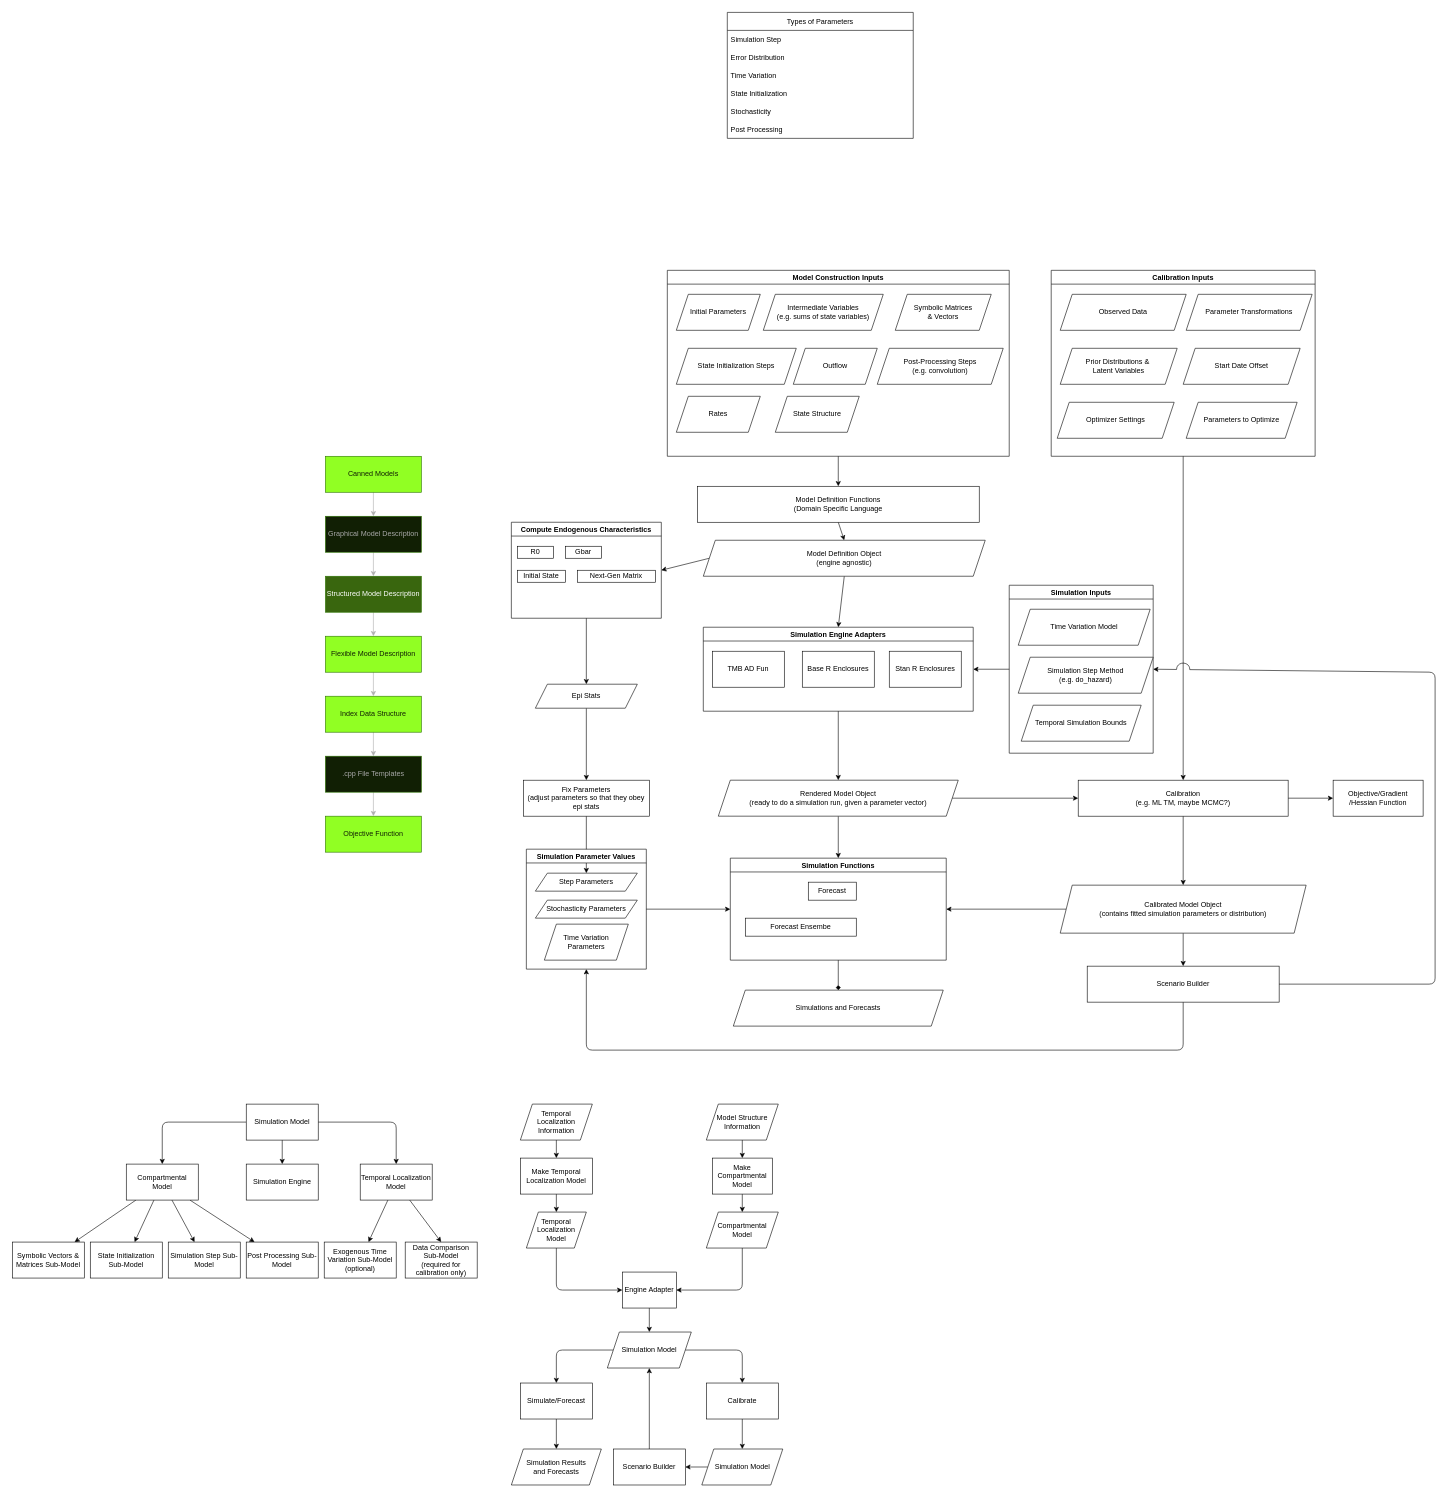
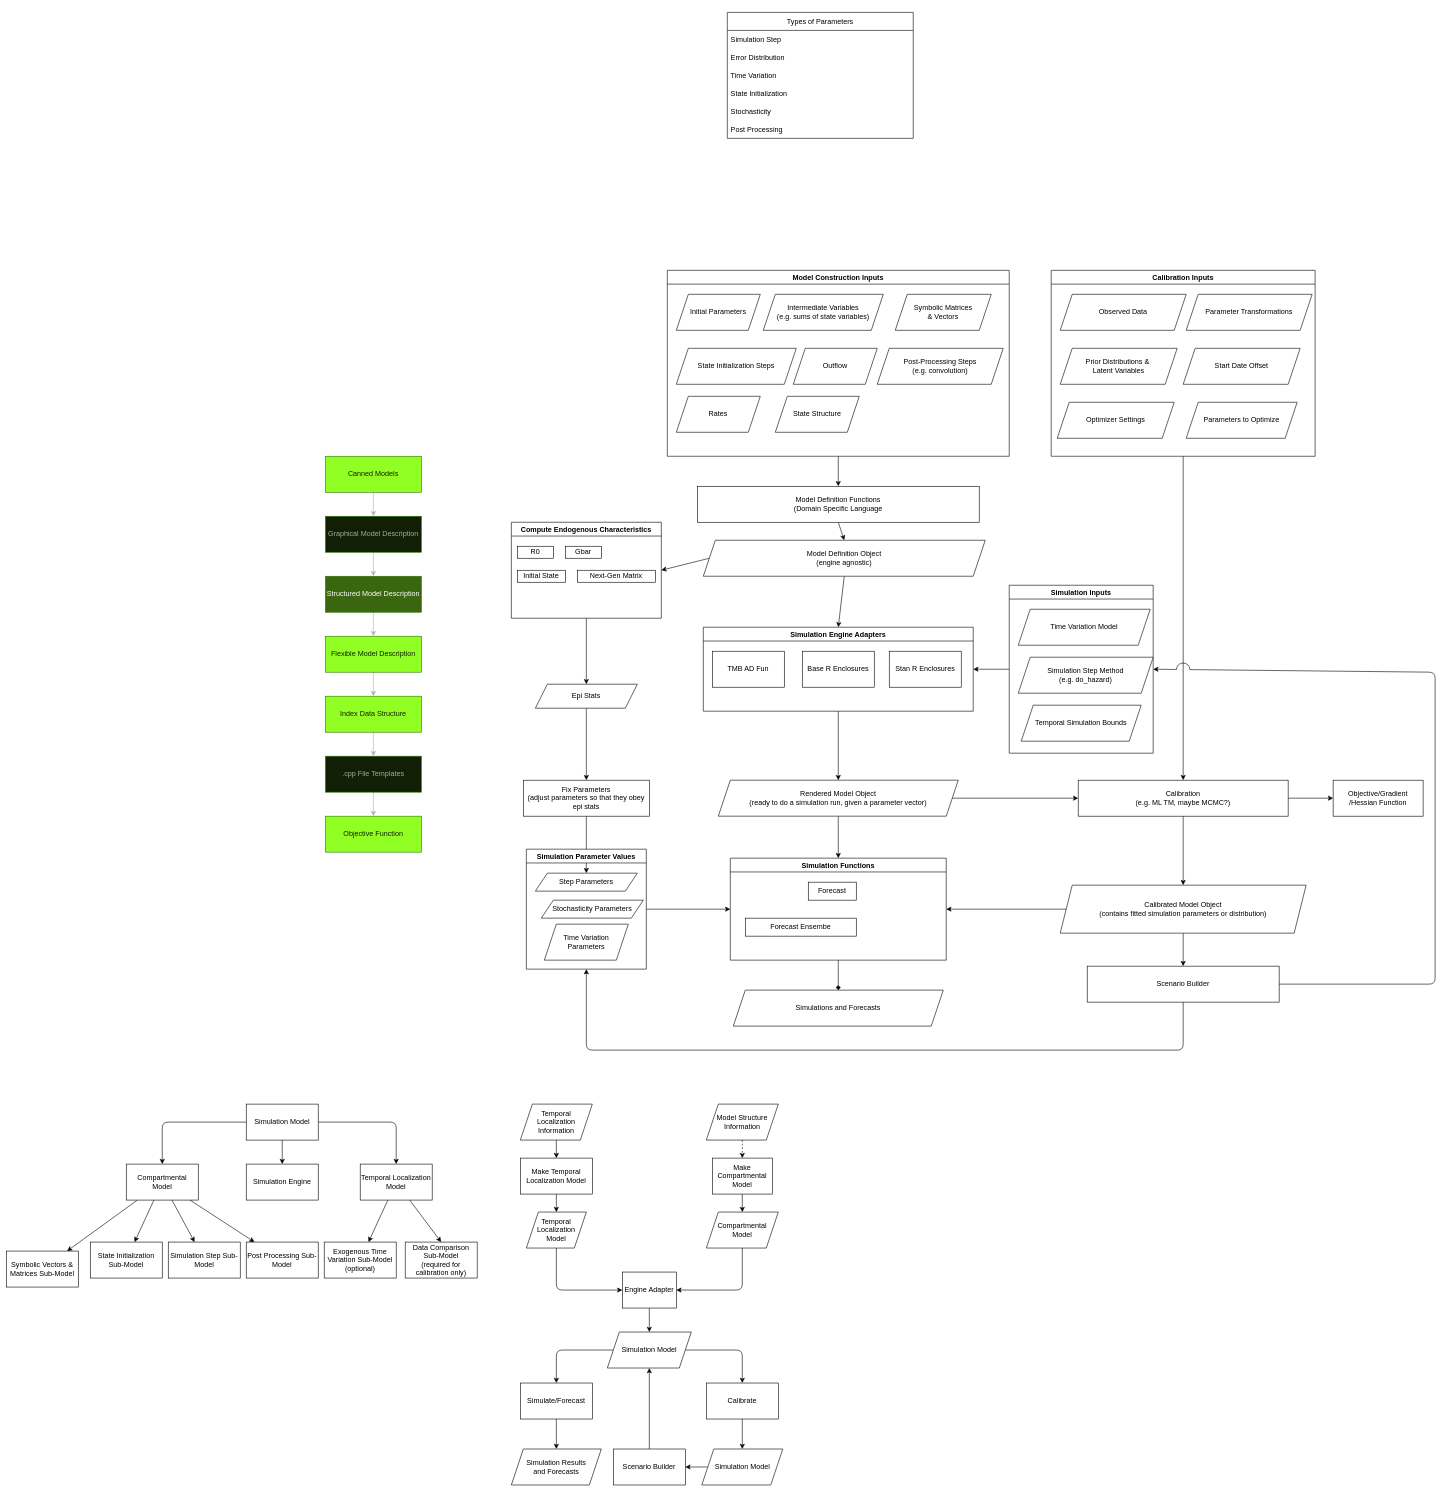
node "Stochasticity Parameters": moved (587, 909) -> (593, 909)
edge "Model Structure Information" -> "Make Compartmental Model": style solid -> dashed
node "Symbolic Vectors & Matrices Sub-Model": moved (48, 1260) -> (42, 1269)
